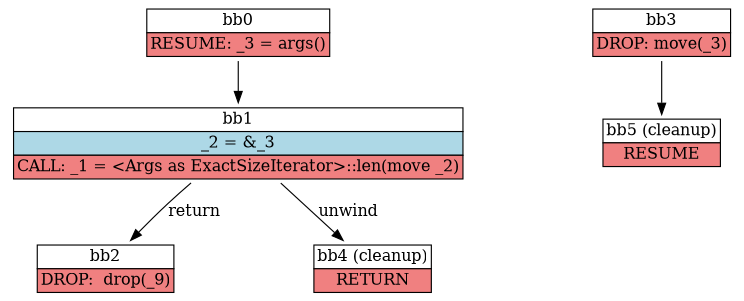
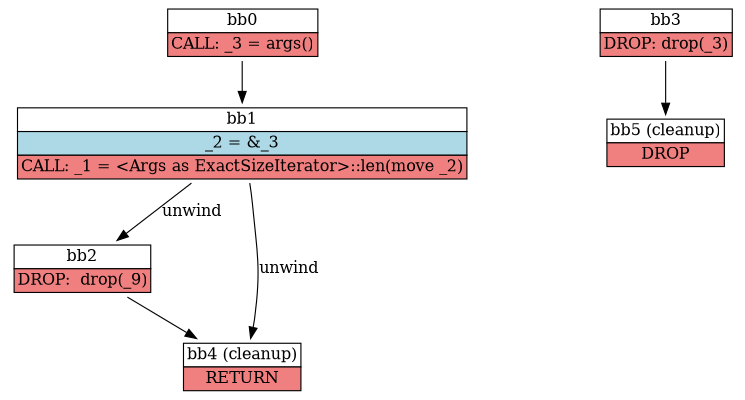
node "bb0": text "RESUME: _3 = args()" -> "CALL: _3 = args()"
node "bb3": text "DROP: move(_3)" -> "DROP: drop(_3)"
node "bb5 (cleanup)": text "RESUME" -> "DROP"
edge "bb1" -> "bb2": label "return" -> "unwind"
edge "bb2" -> "bb4 (cleanup)": added
